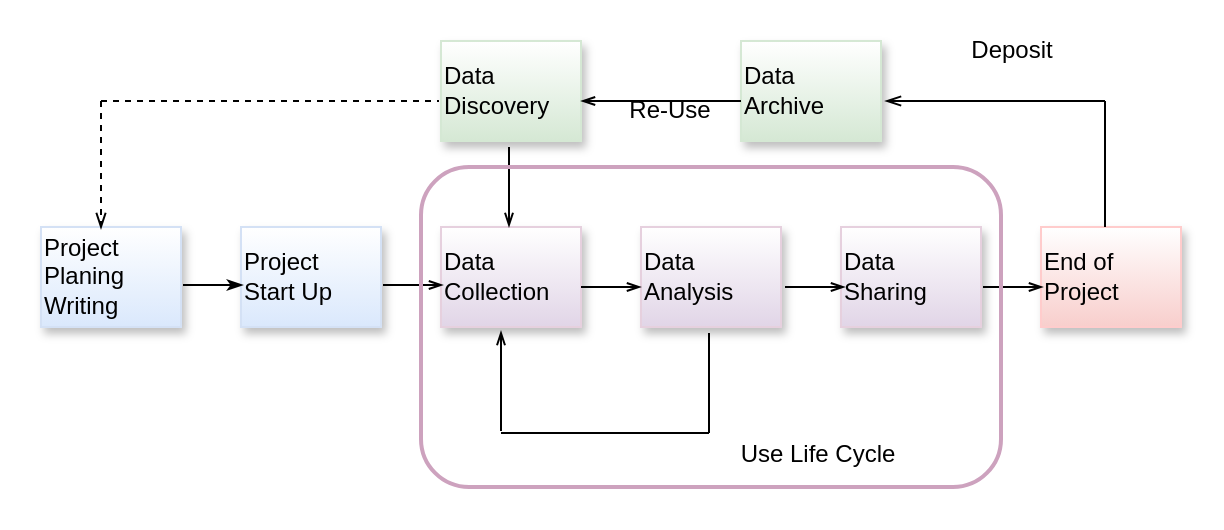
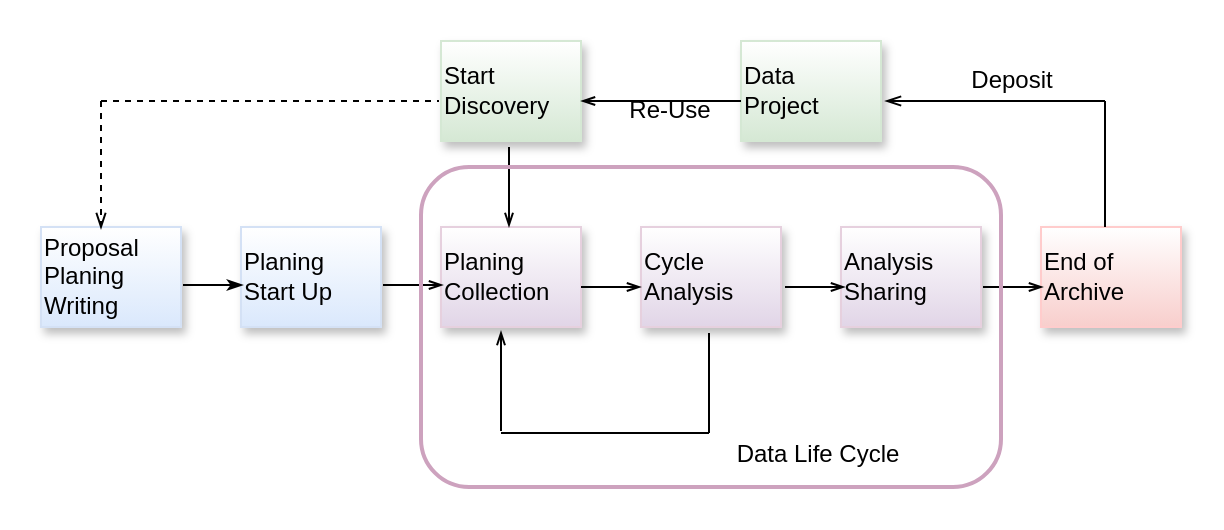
node "Deposit": moved (1013, 51) -> (1013, 81)
node "Data Discovery": label "Data Discovery" -> "Start Discovery"
node "Data Archive": label "Data Archive" -> "Data Project"
node "Project Planing Writing": label "Project Planing Writing" -> "Proposal Planing Writing"
node "Project Start Up": label "Project Start Up" -> "Planing Start Up"
node "Data Collection": label "Data Collection" -> "Planing Collection"
node "Data Analysis": label "Data Analysis" -> "Cycle Analysis"
node "Data Sharing": label "Data Sharing" -> "Analysis Sharing"
node "End of Project": label "End of Project" -> "End of Archive"
node "Use Life Cycle": label "Use Life Cycle" -> "Data Life Cycle"
